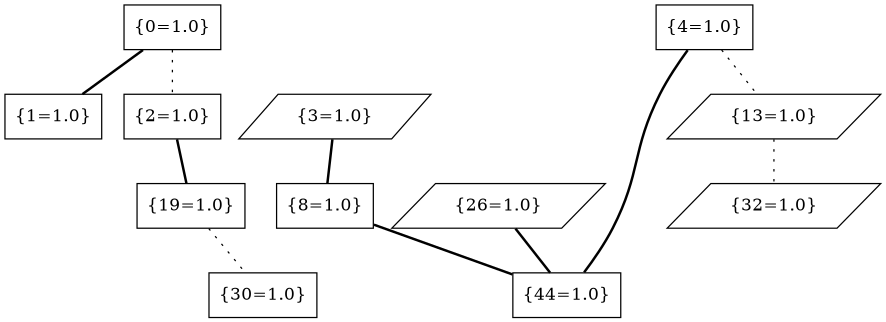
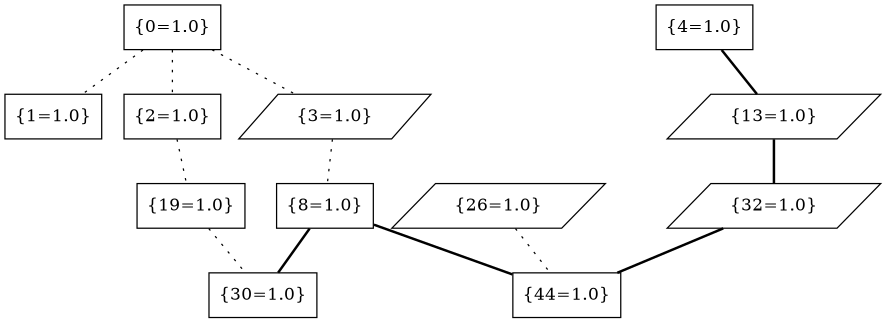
edge "{0=1.0}" -- "{1=1.0}": style bold -> dotted
edge "{0=1.0}" -- "{3=1.0}": added
edge "{4=1.0}" -- "{13=1.0}": style dotted -> bold
edge "{2=1.0}" -- "{19=1.0}": style bold -> dotted
edge "{3=1.0}" -- "{8=1.0}": style bold -> dotted
edge "{13=1.0}" -- "{32=1.0}": style dotted -> bold
edge "{4=1.0}" -- "{44=1.0}": now "{32=1.0}" -- "{44=1.0}"
edge "{8=1.0}" -- "{30=1.0}": added
edge "{26=1.0}" -- "{44=1.0}": style bold -> dotted
